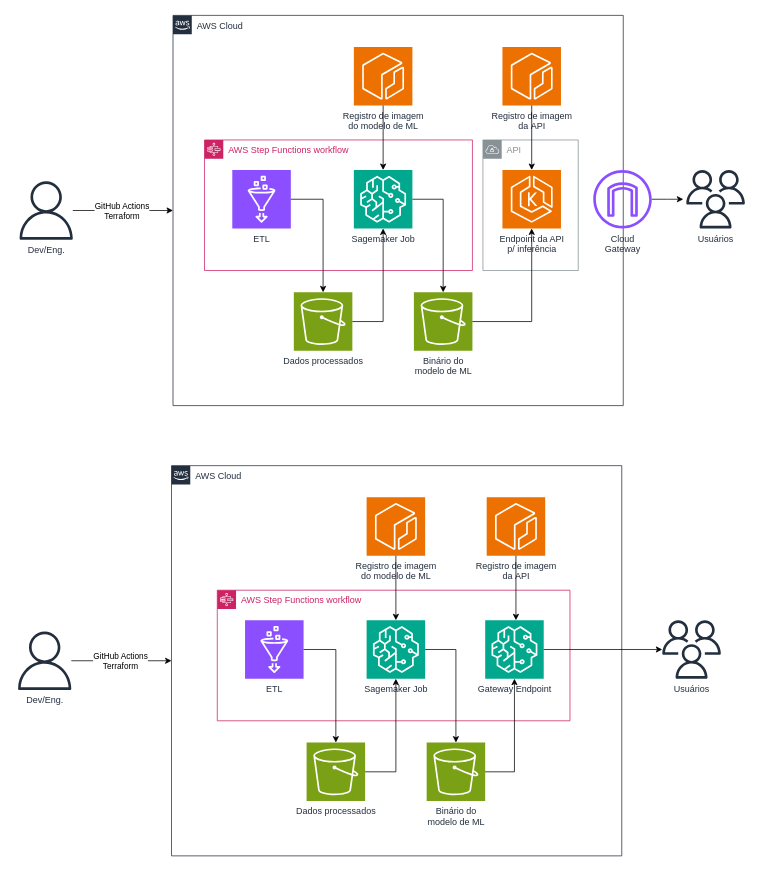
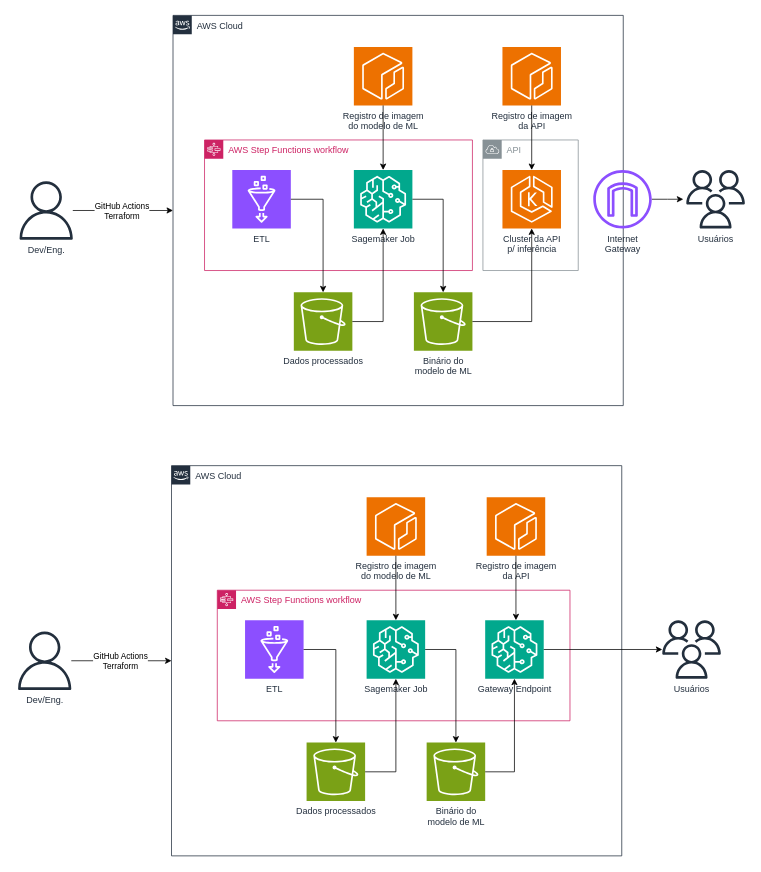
node "Endpoint da API p/ inferência": label "Endpoint da API p/ inferência" -> "Cluster da API p/ inferência"
node "Cloud Gateway": label "Cloud Gateway" -> "Internet Gateway"
